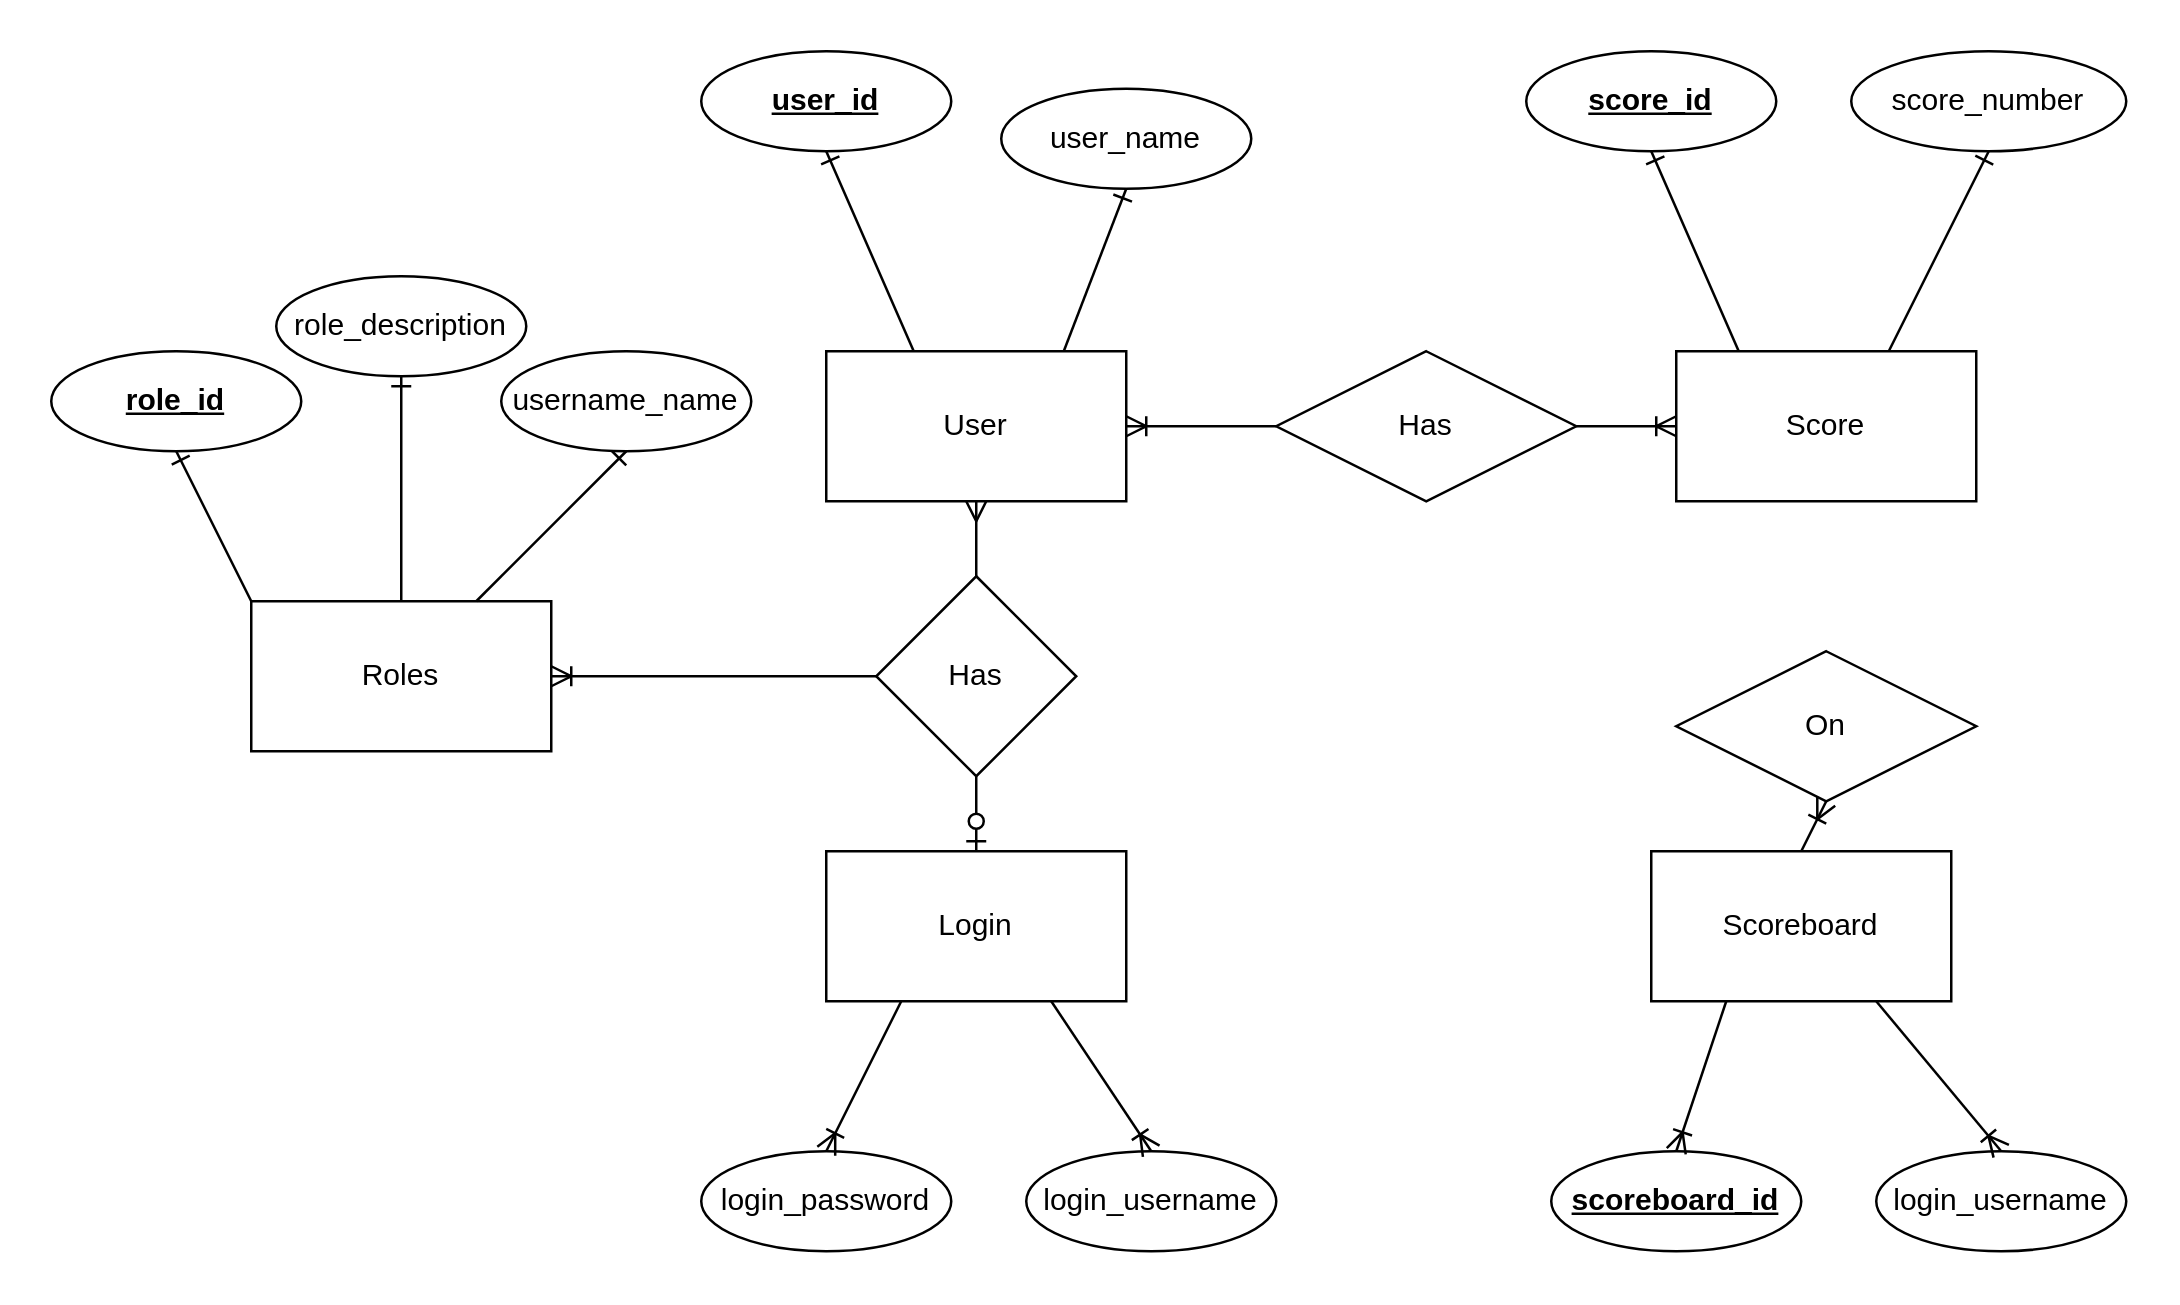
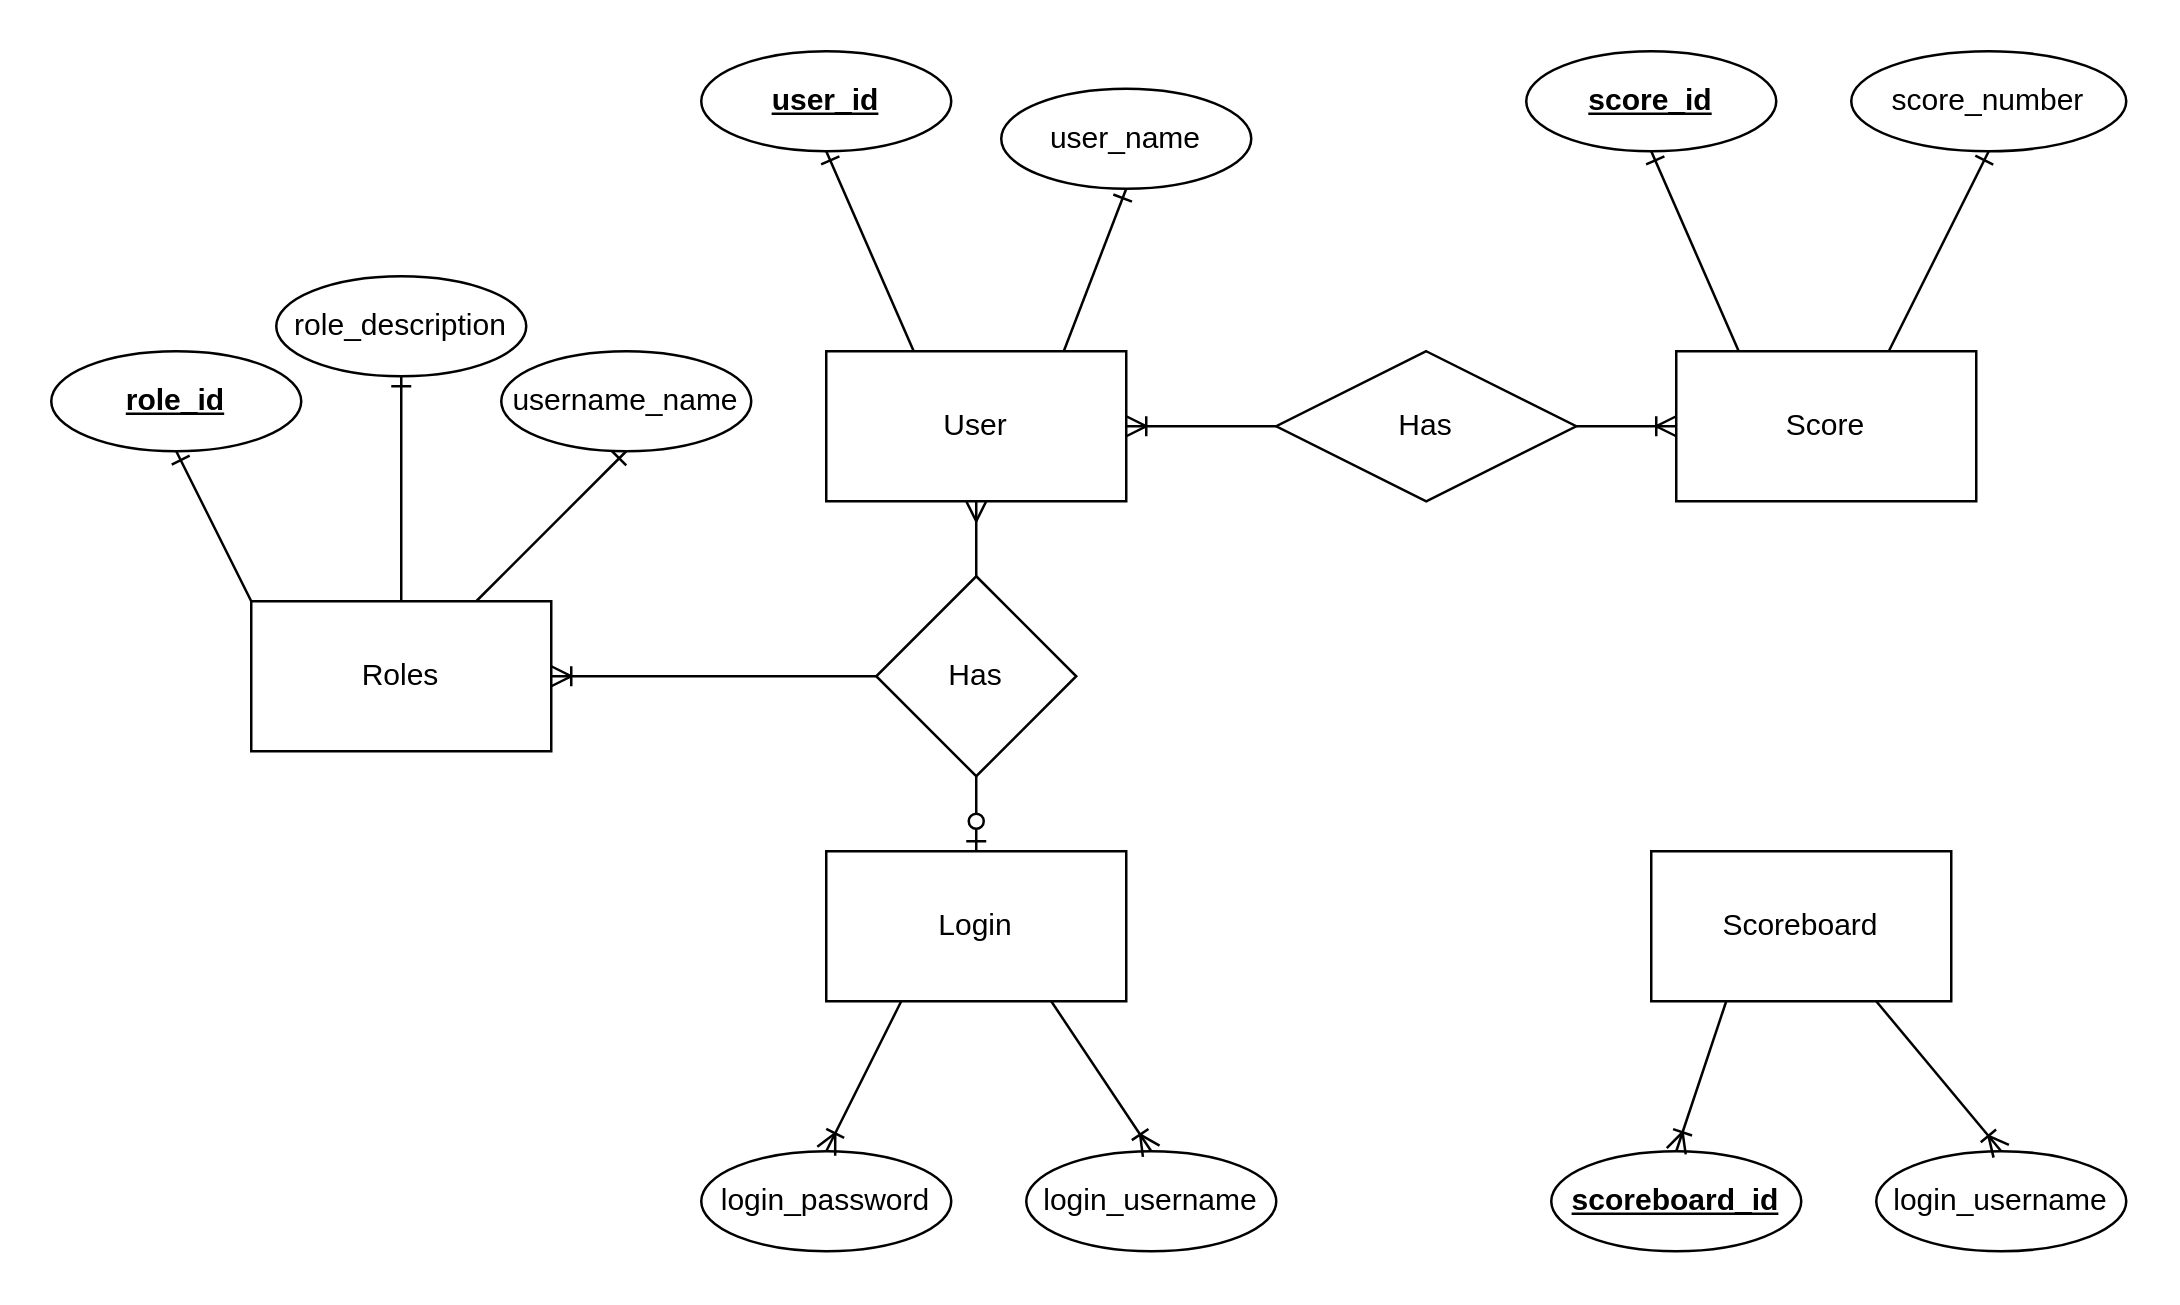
node "On": removed
edge "Scoreboard" -> "On": removed
